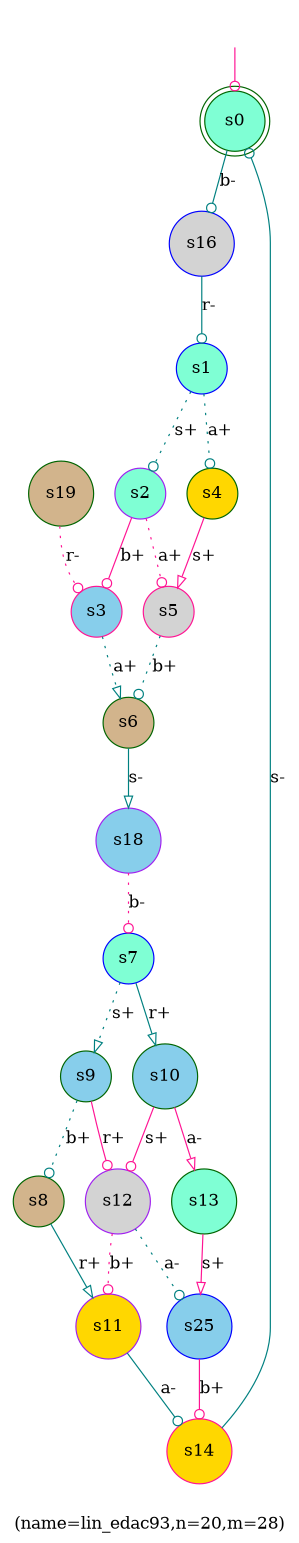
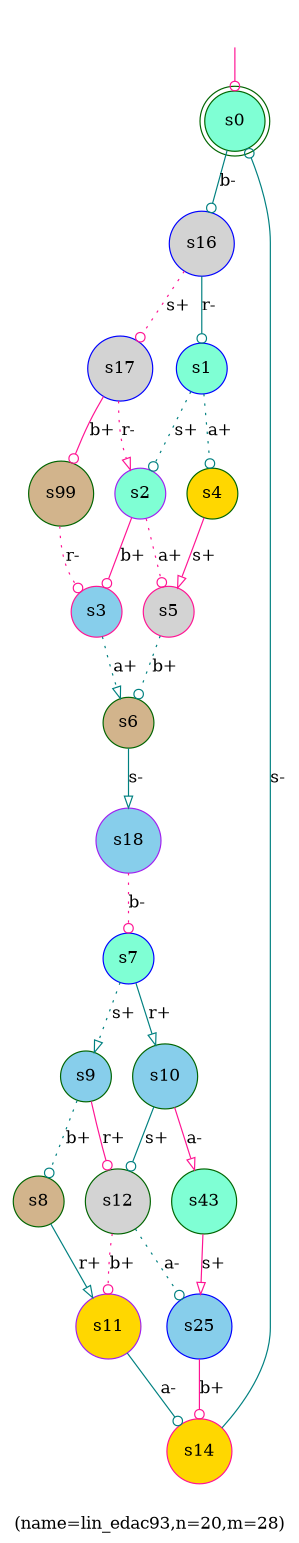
node "s17": added
node "s19": label "s19" -> "s99"
edge "s10" -> "s12": color deeppink -> teal
node "s12": color purple -> darkgreen
node "s13": label "s13" -> "s43"
